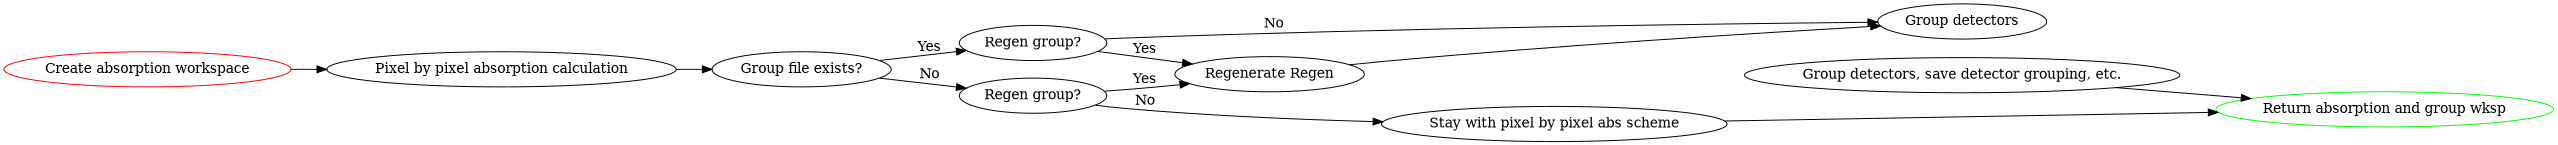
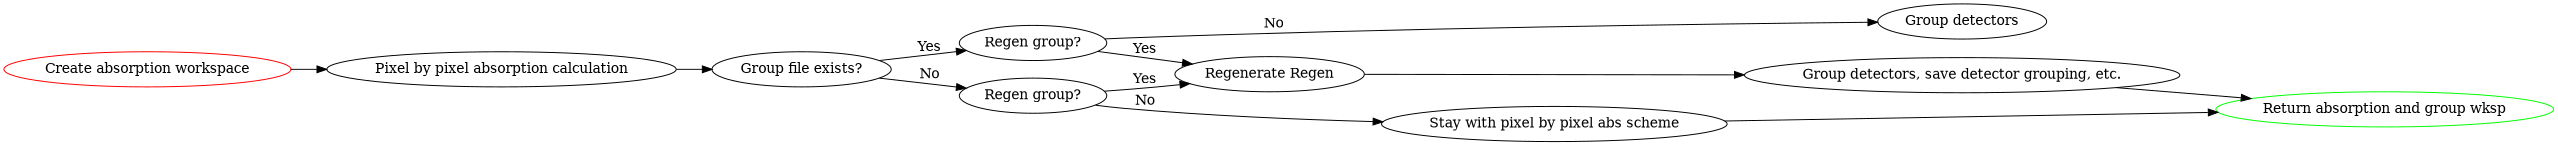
edge "Regenerate Regen" -> "Group detectors": now "Regenerate Regen" -> "Group detectors, save detector grouping, etc."
